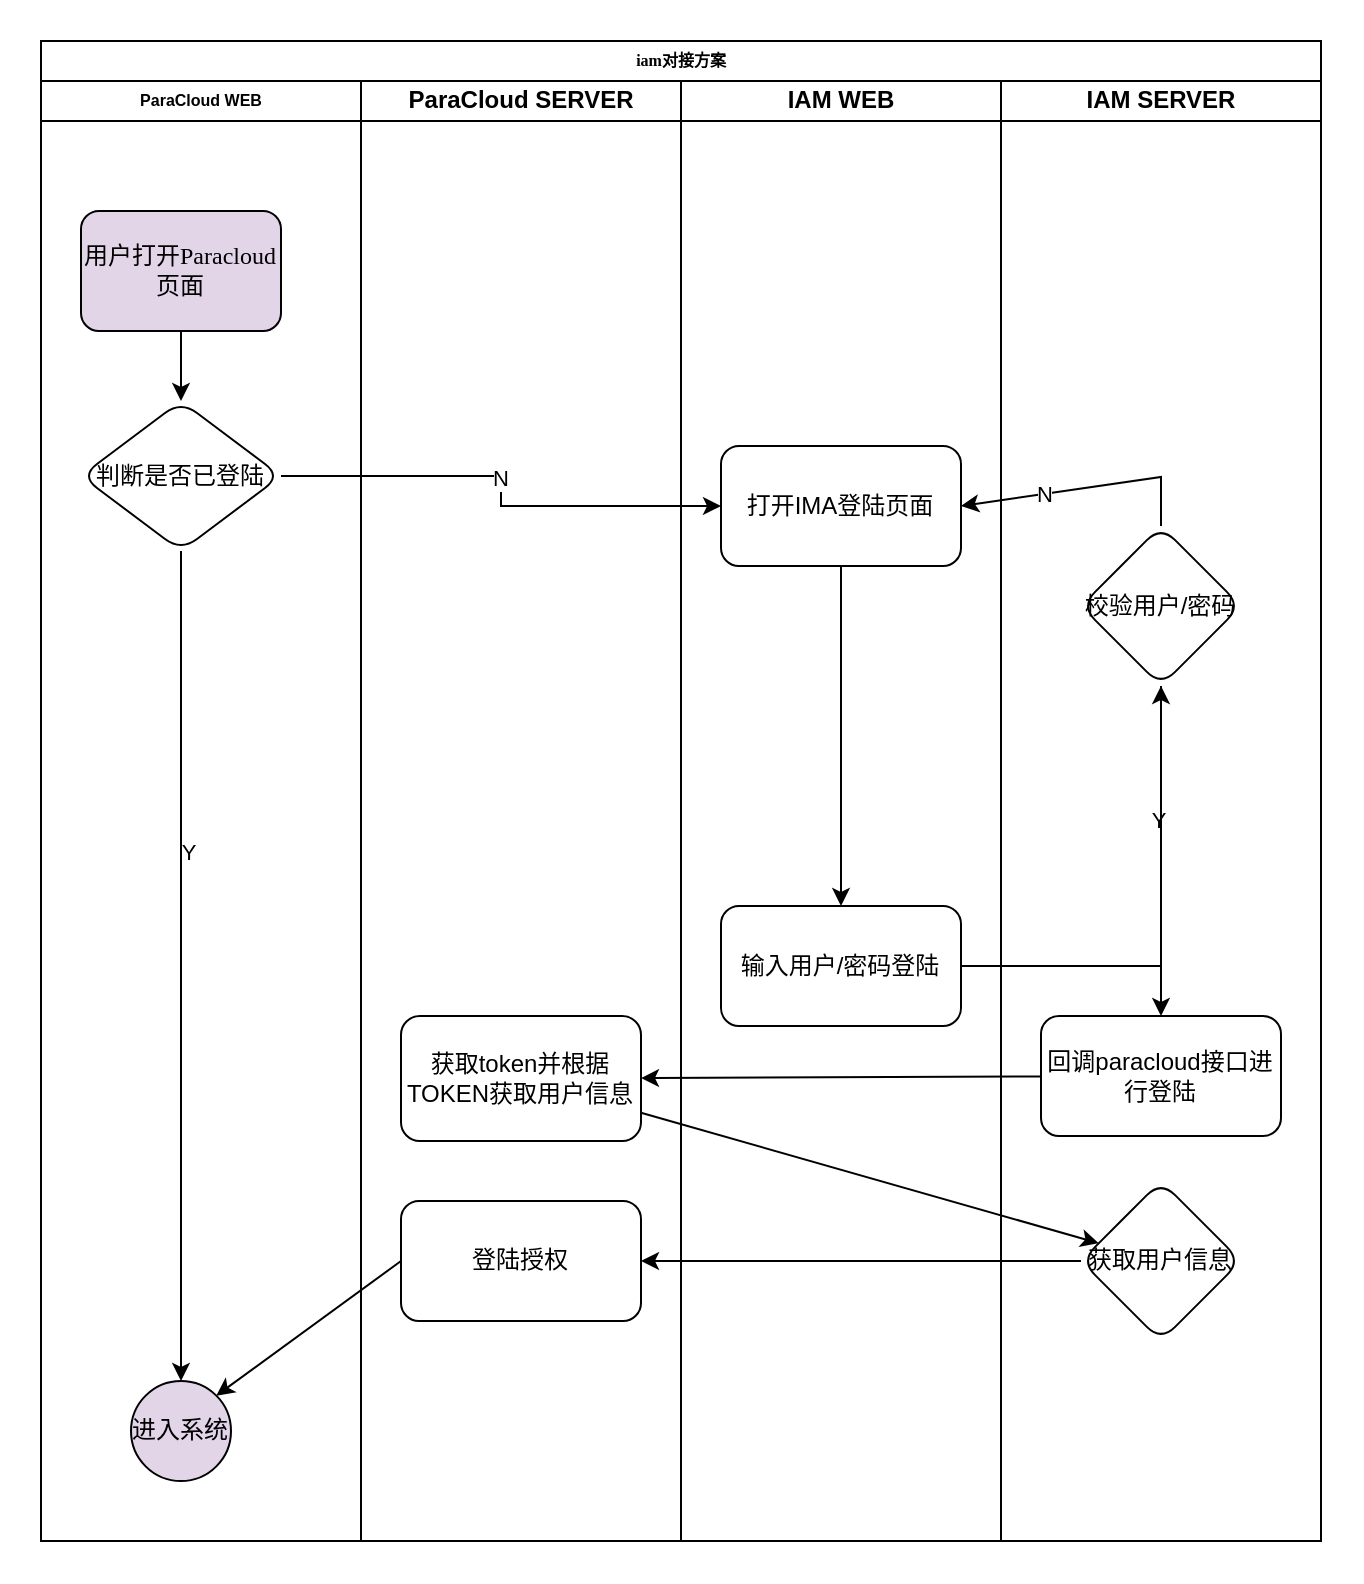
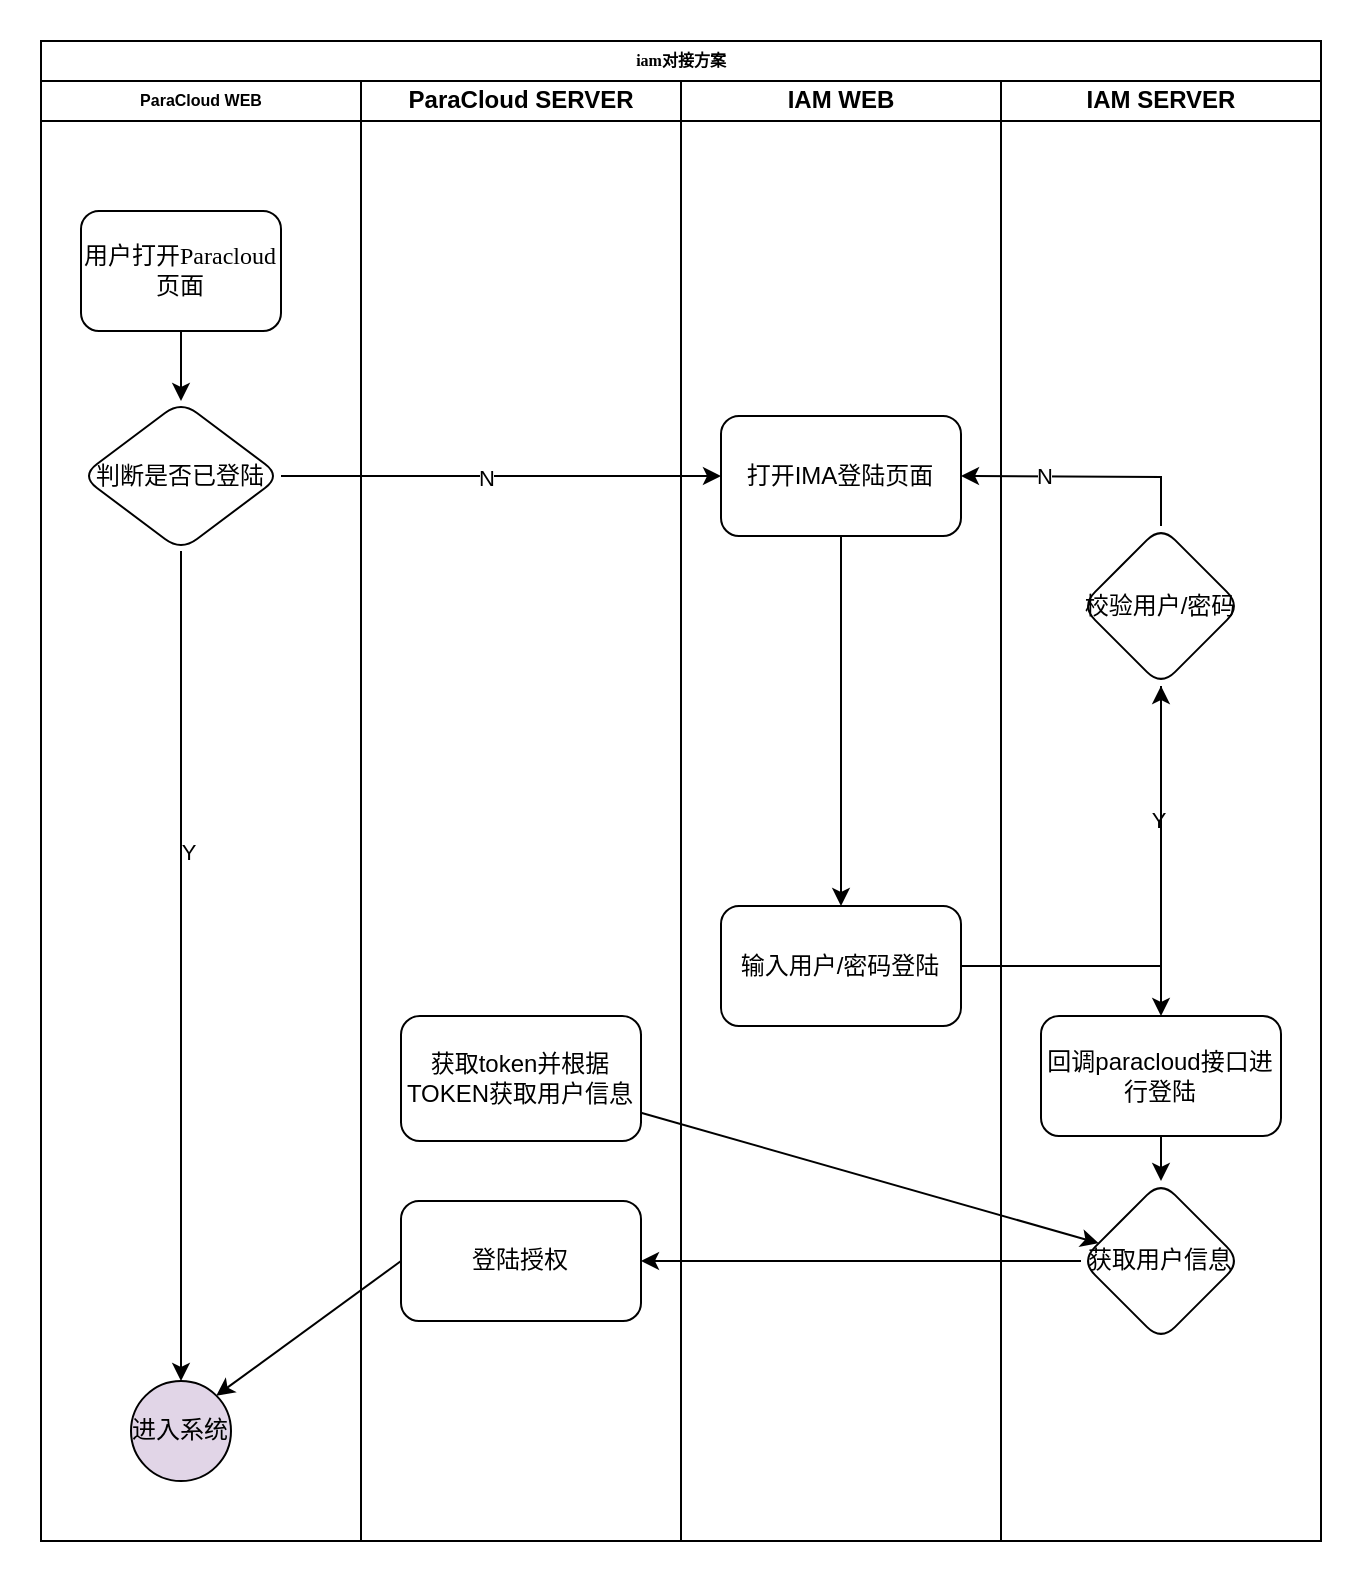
node "用户打开Paracloud页面": fillcolor #e1d5e7 -> #ffffff
node "打开IMA登陆页面": moved (841, 506) -> (841, 476)
edge "回调paracloud接口进行登陆" -> "获取token并根据TOKEN获取用户信息": now "回调paracloud接口进行登陆" -> "获取用户信息"
